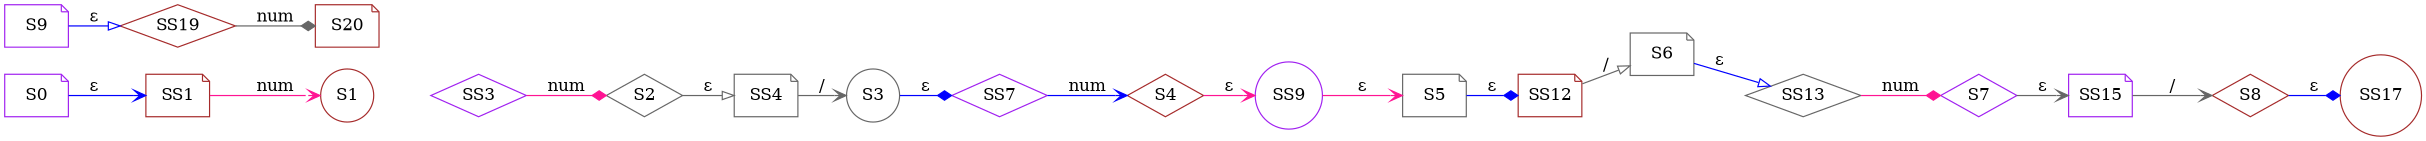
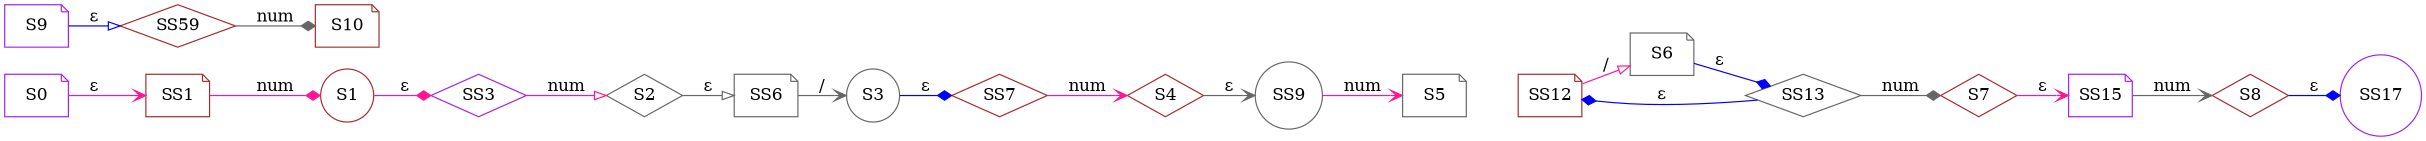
node "SS19": label "SS19" -> "SS59"
node "S20": label "S20" -> "S10"
edge "S6" -> "SS13": arrowhead onormal -> diamond
edge "SS12" -> "S6": color gray40 -> deeppink
edge "SS9" -> "S5": label "ε" -> "num"
edge "SS15" -> "S8": label "/" -> "num"
edge "S0" -> "SS1": color blue -> deeppink
edge "SS1" -> "S1": arrowhead vee -> diamond
edge "S1" -> "SS3": added, label "ε"
edge "SS3" -> "S2": arrowhead diamond -> onormal
node "SS4": label "SS4" -> "SS6"
node "SS7": color purple -> brown
edge "SS7" -> "S4": color blue -> deeppink
edge "S4" -> "SS9": color deeppink -> gray40
node "SS9": color purple -> gray40
edge "S5" -> "SS12": now "SS13" -> "SS12"
edge "SS13" -> "S7": color deeppink -> gray40
node "S7": color purple -> brown
edge "S7" -> "SS15": color gray40 -> deeppink
node "SS17": color brown -> purple
